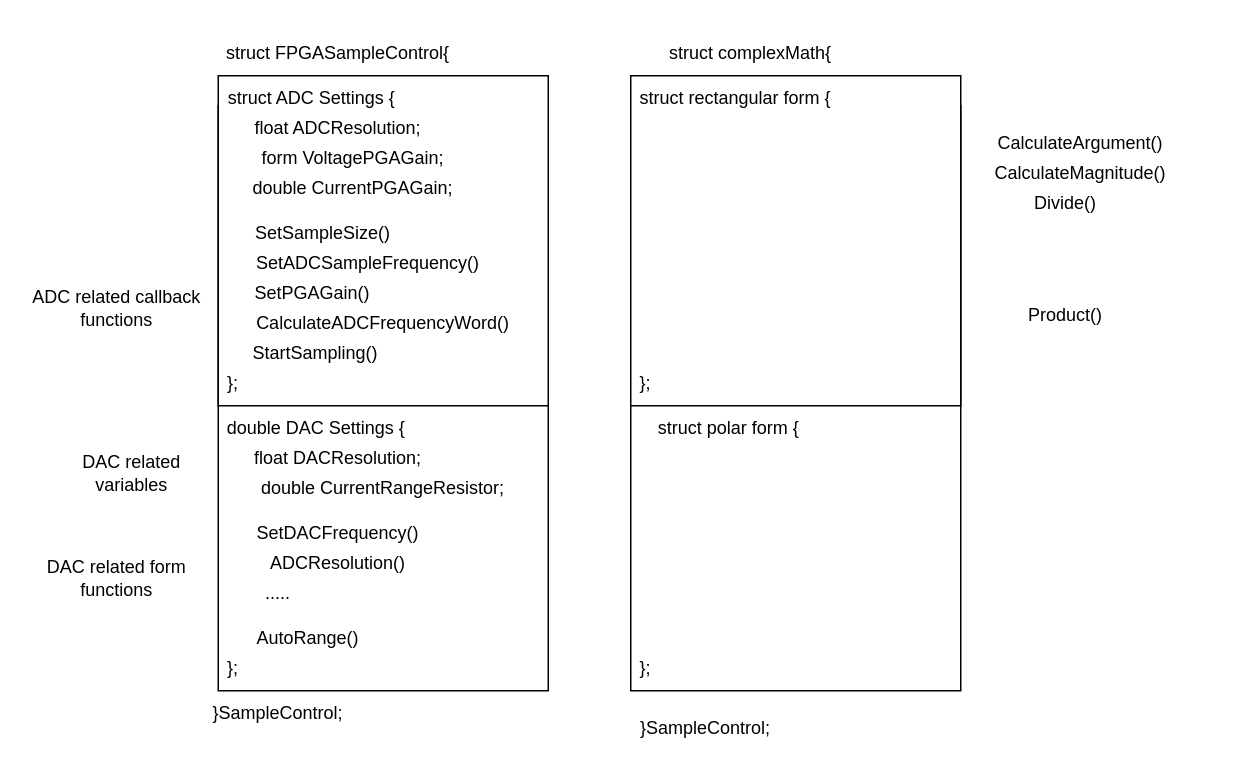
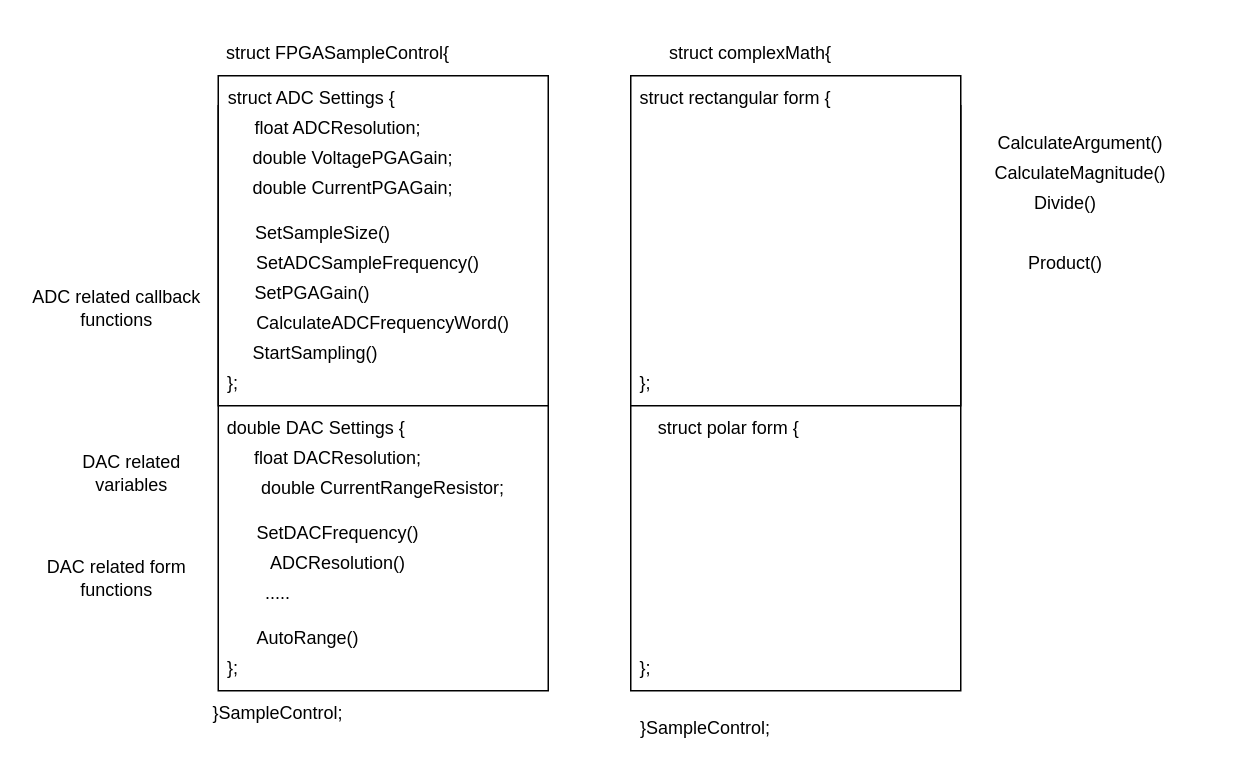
node "form VoltagePGAGain;": label "form VoltagePGAGain;" -> "double VoltagePGAGain;"
node "Product()": moved (1066, 316) -> (1066, 263)
